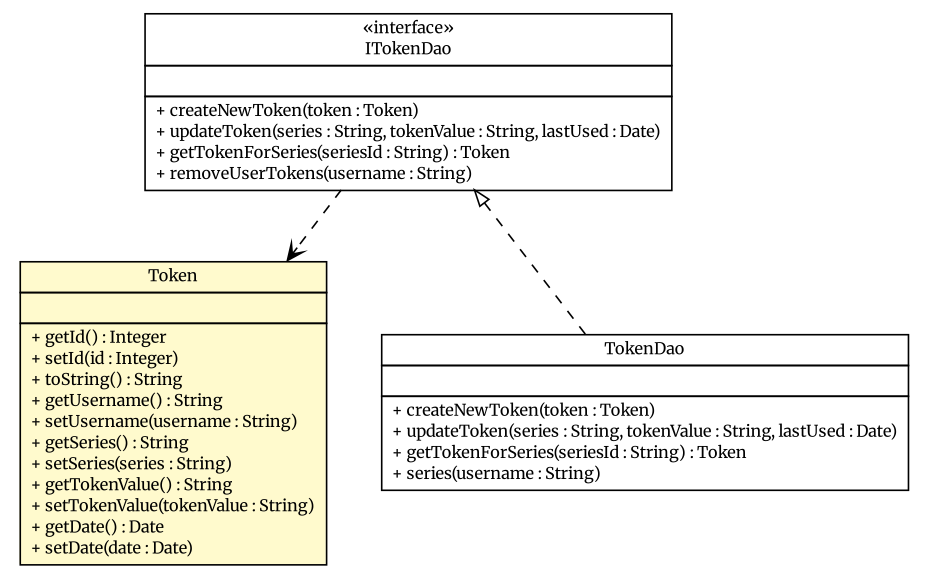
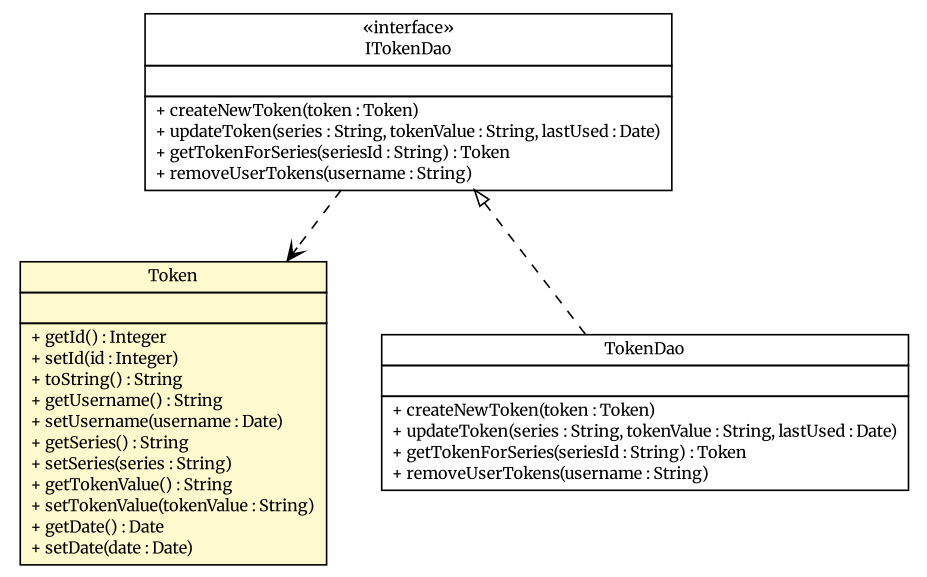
node "Token": text "+ setUsername(username : String)" -> "+ setUsername(username : Date)"
node "TokenDao": text "+ series(username : String)" -> "+ removeUserTokens(username : String)"
